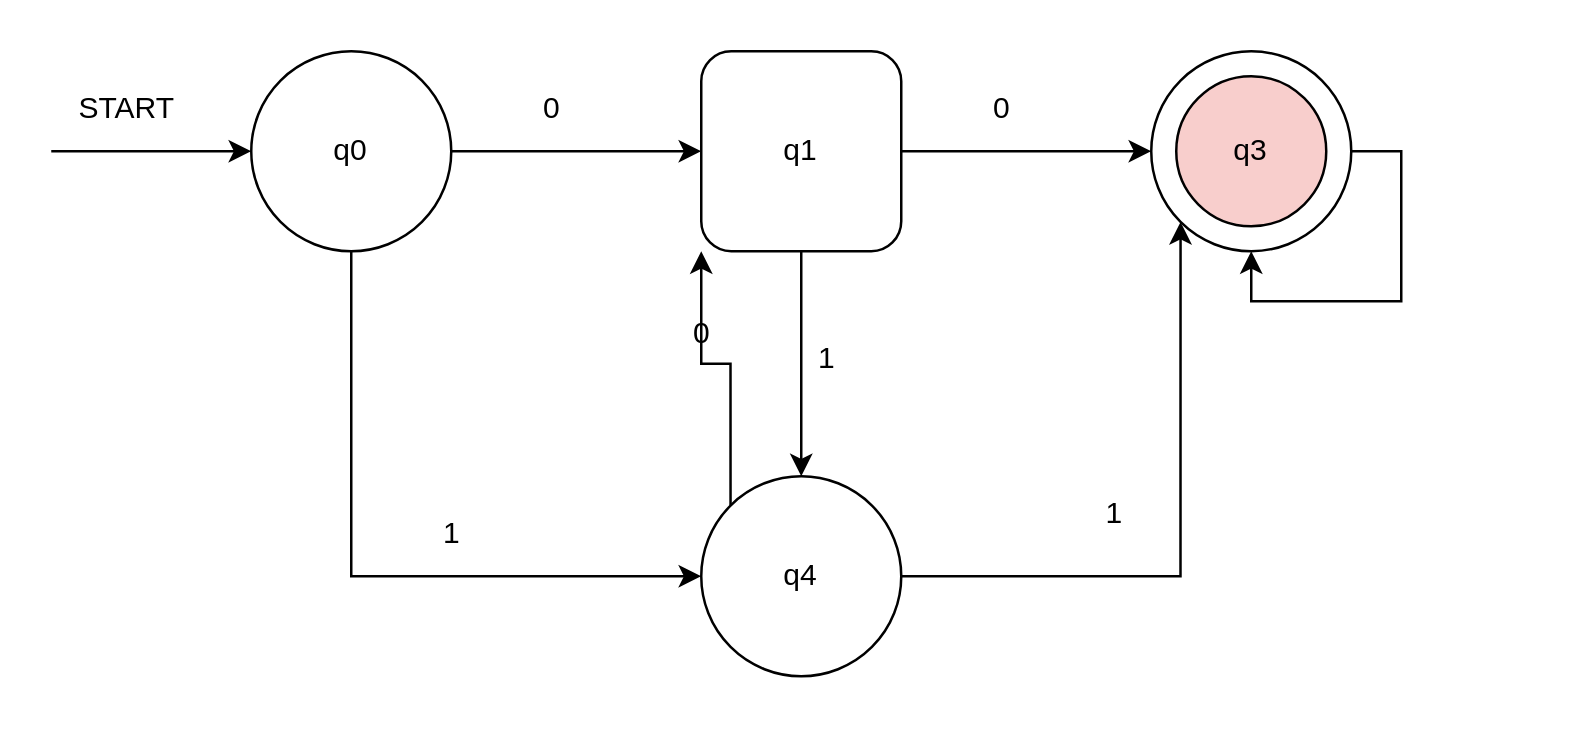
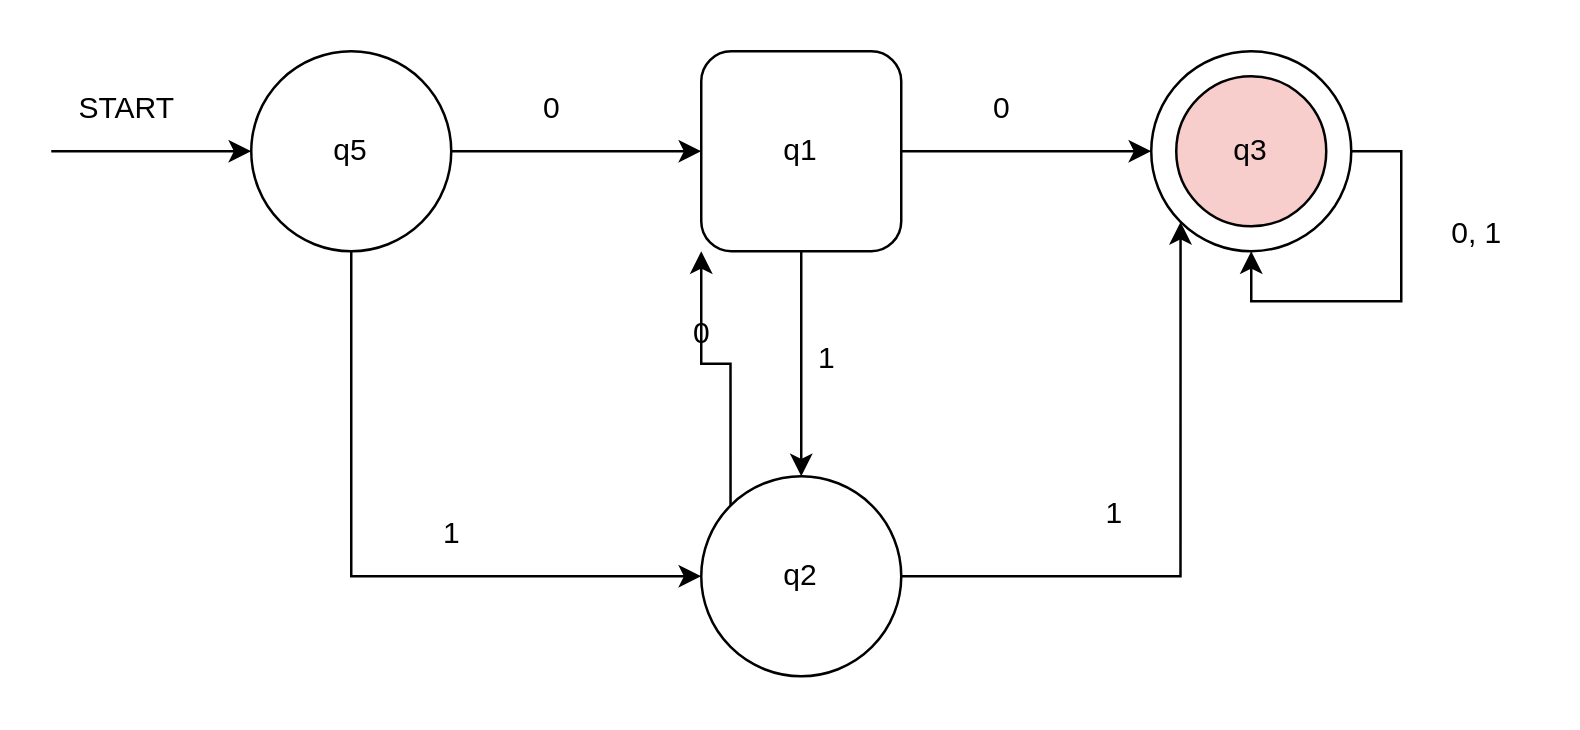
node "q0": label "q0" -> "q5"
node "0, 1": added
node "q4": label "q4" -> "q2"
